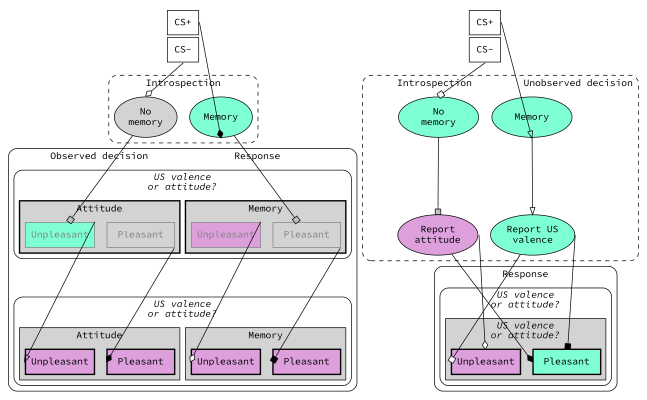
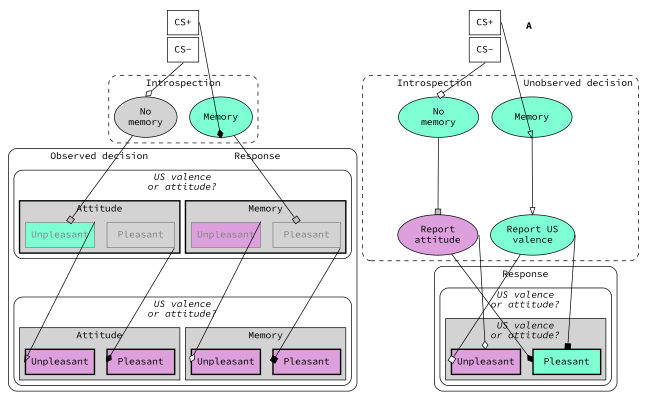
node "A": added
